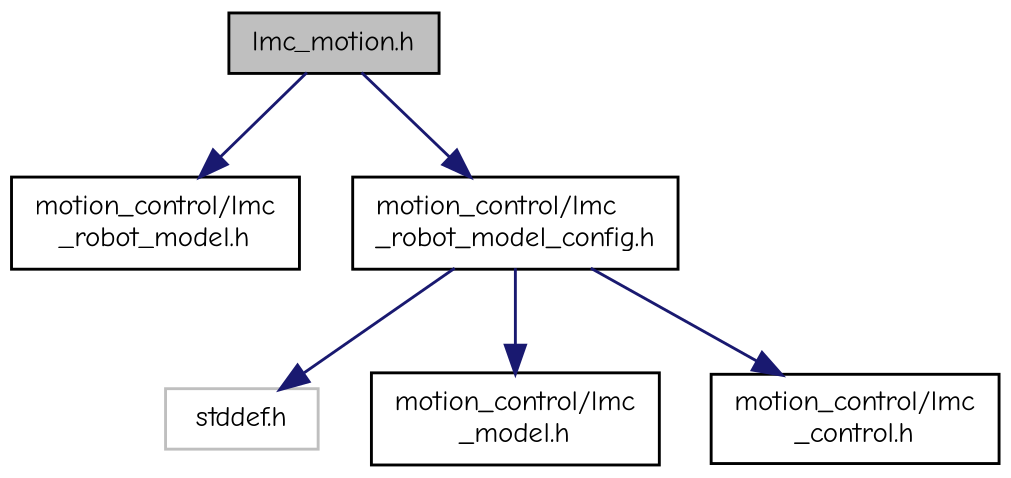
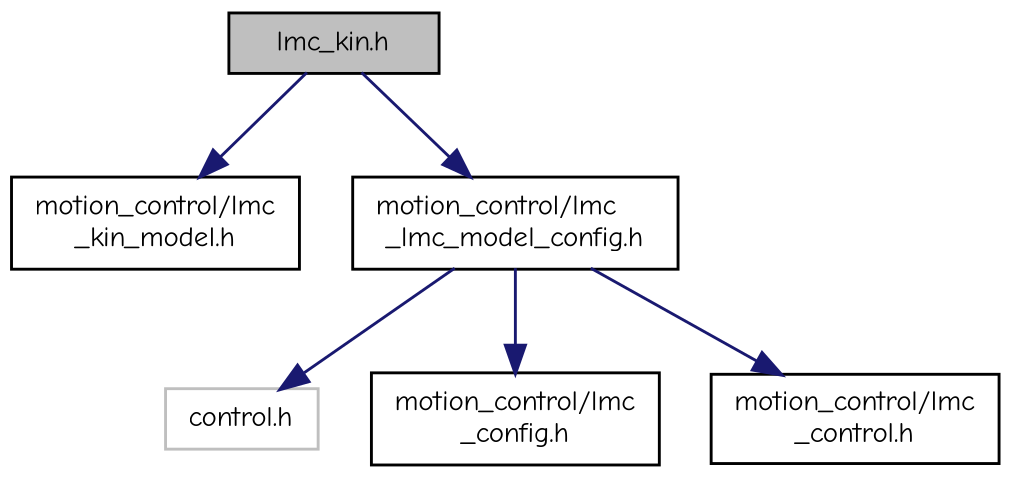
node "lmc_motion.h": label "lmc_motion.h" -> "lmc_kin.h"
node "motion_control/lmc _robot_model.h": label "motion_control/lmc _robot_model.h" -> "motion_control/lmc _kin_model.h"
node "motion_control/lmc _robot_model_config.h": label "motion_control/lmc _robot_model_config.h" -> "motion_control/lmc _lmc_model_config.h"
node "stddef.h": label "stddef.h" -> "control.h"
node "motion_control/lmc _model.h": label "motion_control/lmc _model.h" -> "motion_control/lmc _config.h"
